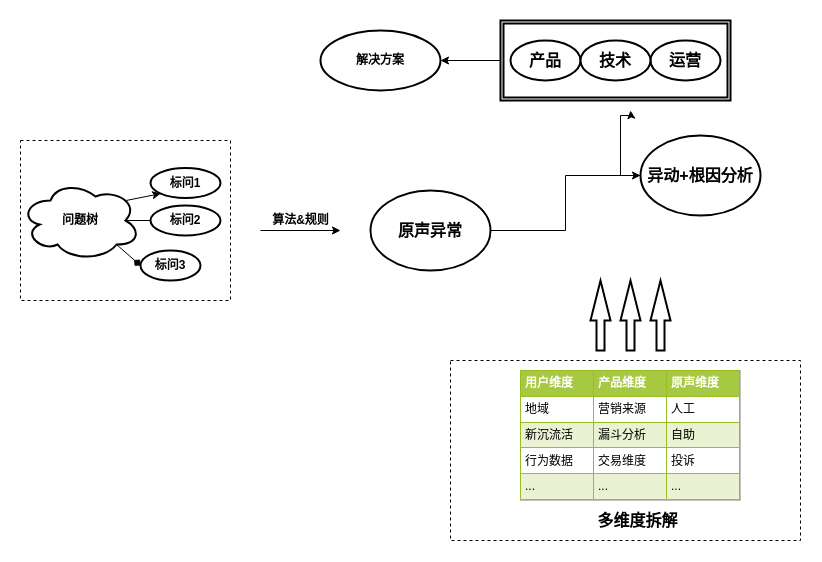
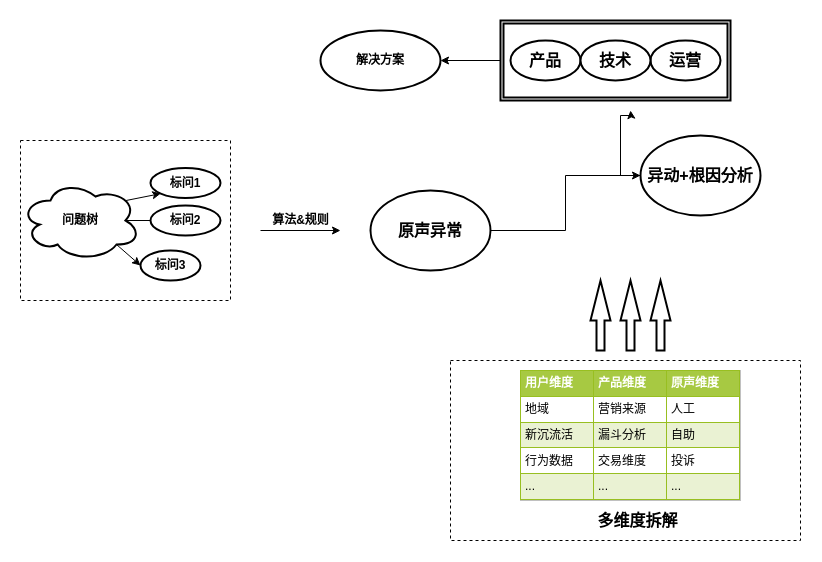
edge "问题树" -> "标问3": arrowhead diamond -> classic
